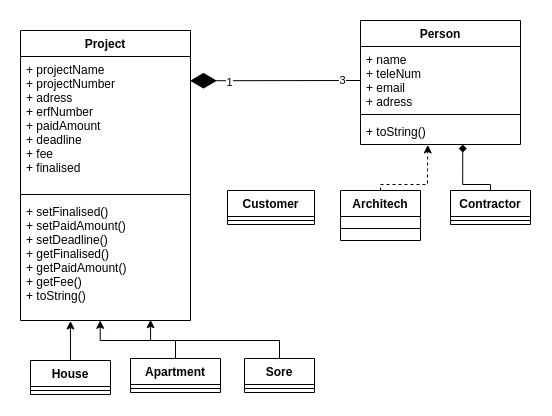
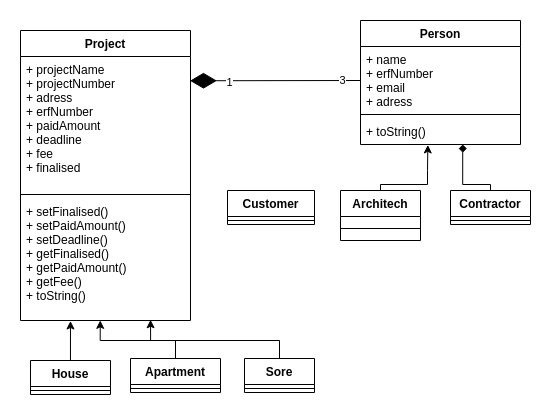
node "+ name + teleNum + email + adress": label "+ name + teleNum + email + adress" -> "+ name + erfNumber + email + adress"
edge "Architech" -> "+ toString()": style dashed -> solid
